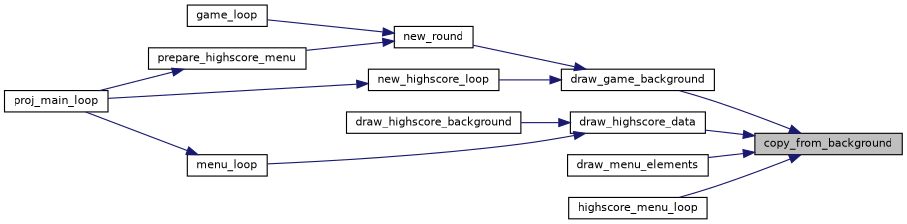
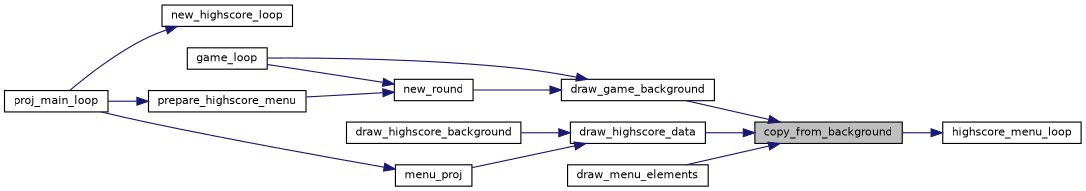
edge "new_highscore_loop" -> "draw_game_background": now "game_loop" -> "draw_game_background"
node "menu_loop": label "menu_loop" -> "menu_proj"
edge "highscore_menu_loop" -> "copy_from_background": reversed
